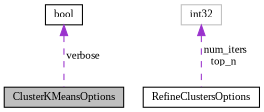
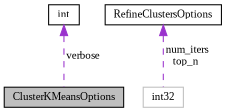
node "bool": label "bool" -> "int"
edge "RefineClustersOptions" -> "int32": reversed
